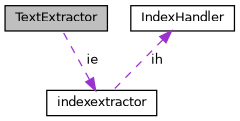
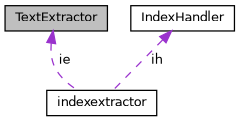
edge "TextExtractor" -> "indexextractor": reversed
